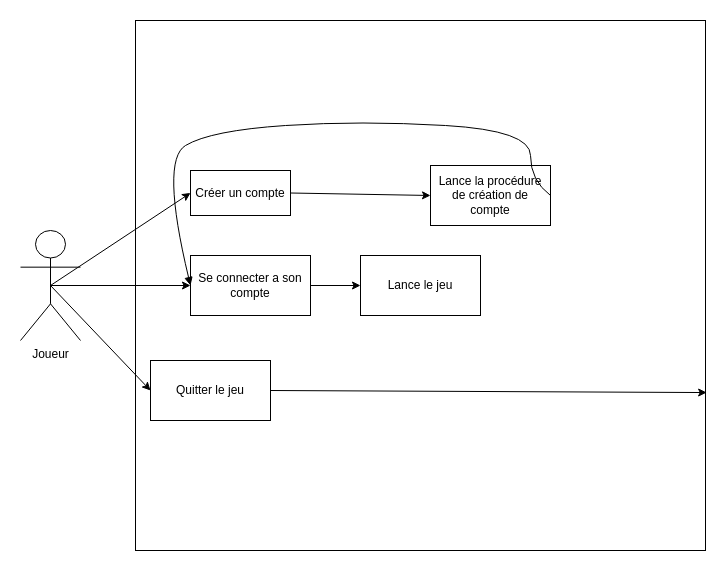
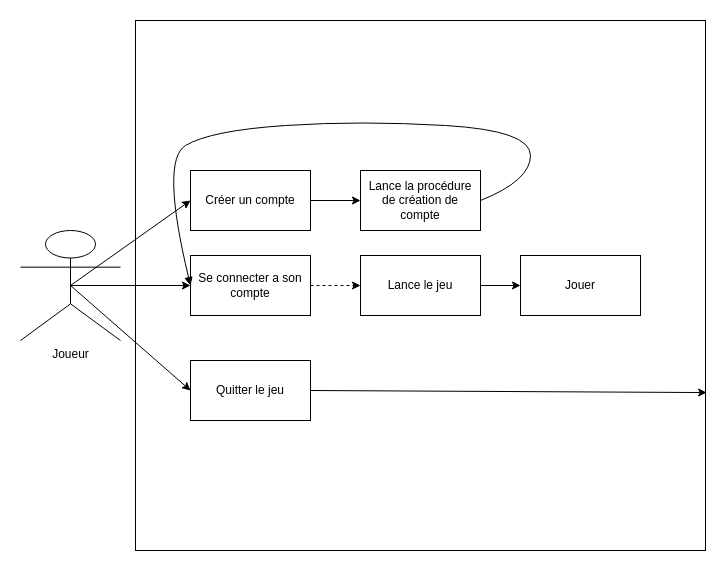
node "Créer un compte": size 100x45 -> 120x60
node "Lance la procédure de création de compte": moved (491, 196) -> (421, 201)
node "Joueur": size 60x110 -> 100x110
edge "Se connecter a son compte" -> "Lance le jeu": style solid -> dashed
edge "Lance le jeu" -> "Jouer": added
node "Jouer": added
node "Quitter le jeu": moved (211, 391) -> (251, 391)
